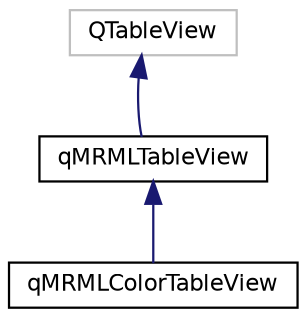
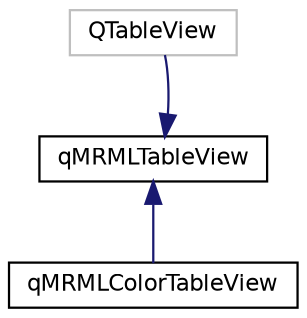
edge "qMRMLTableView" -> "QTableView": reversed
